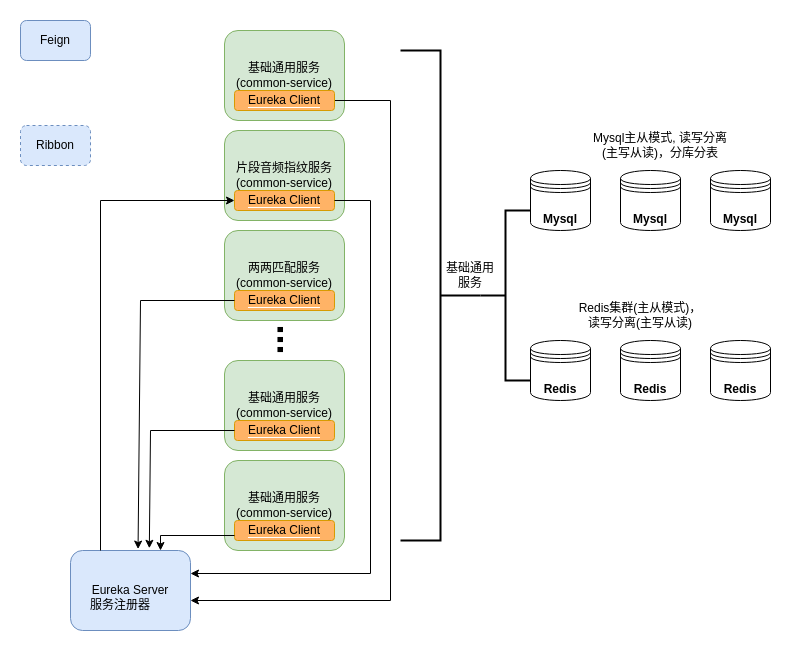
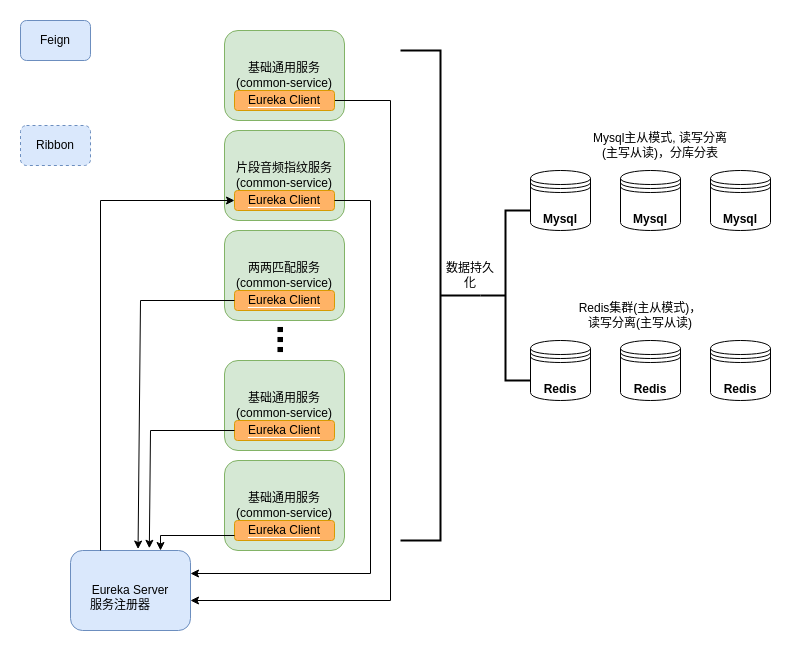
node "基础通用服务": label "基础通用服务" -> "数据持久化"
